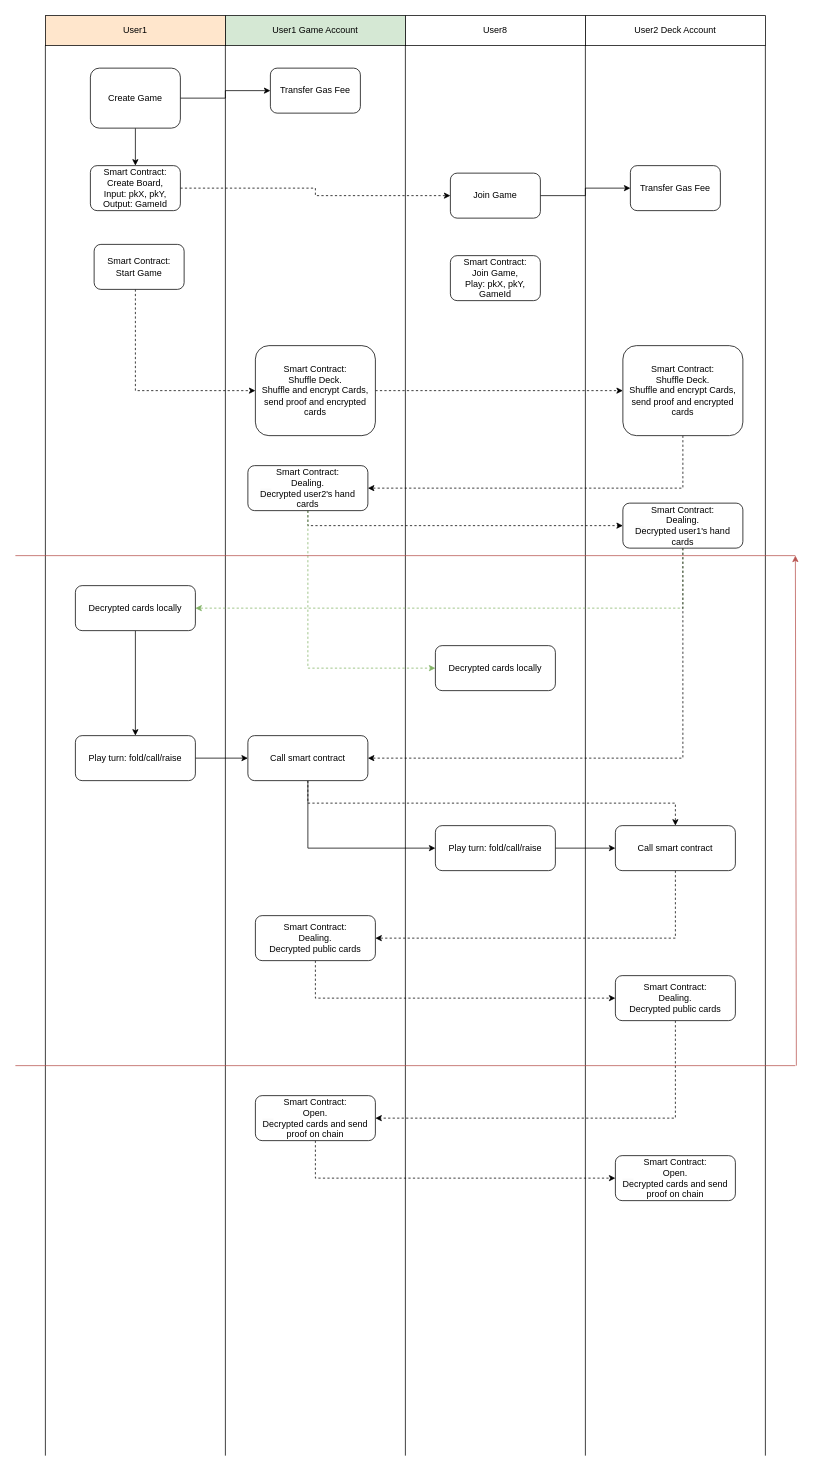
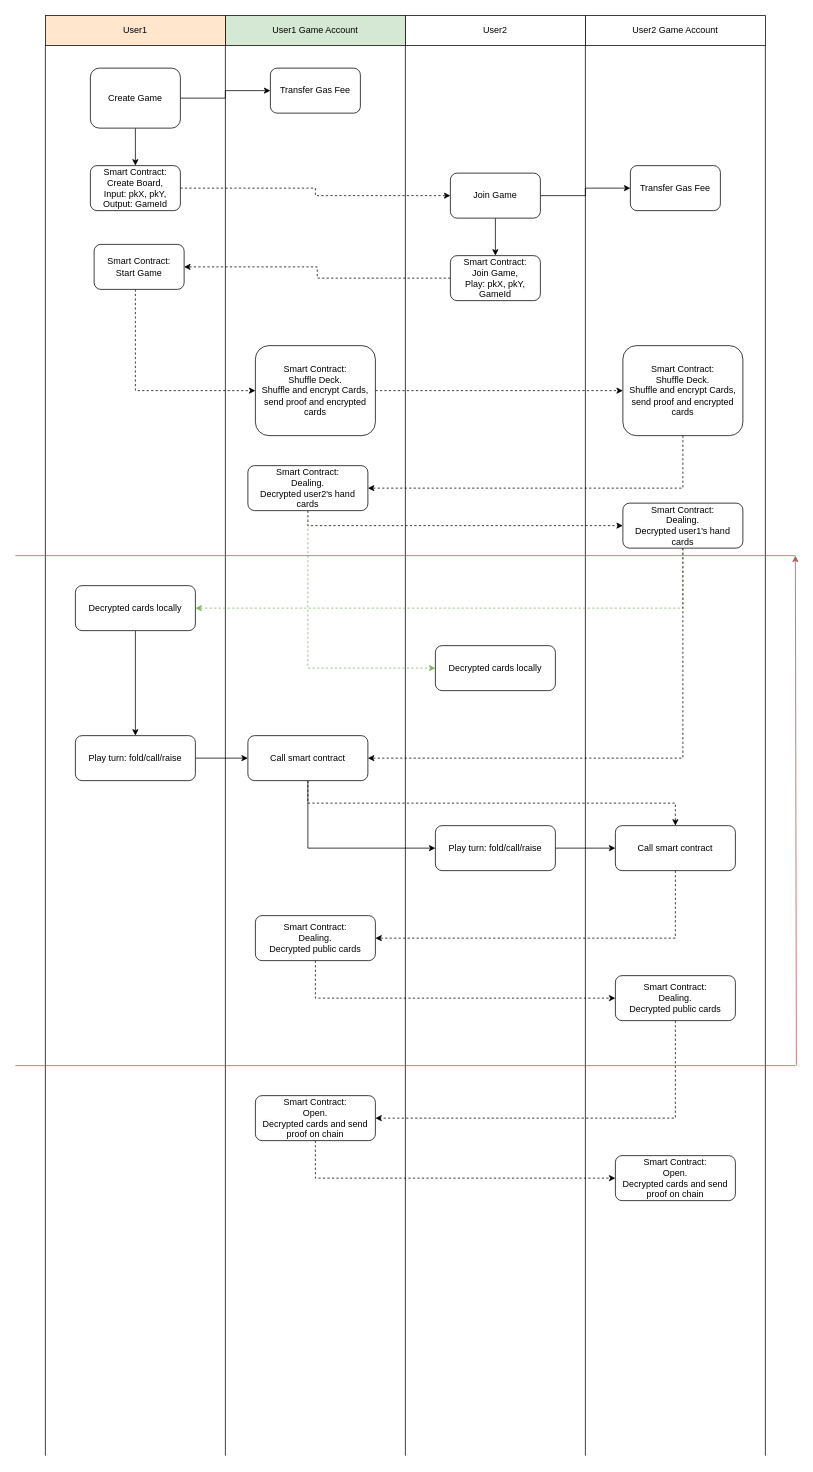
node "User8": label "User8" -> "User2"
node "User2 Deck Account": label "User2 Deck Account" -> "User2 Game Account"
edge "Join Game" -> "Smart Contract: Join Game, Play: pkX, pkY, GameId": added
edge "Smart Contract: Join Game, Play: pkX, pkY, GameId" -> "Smart Contract: Start Game": added
